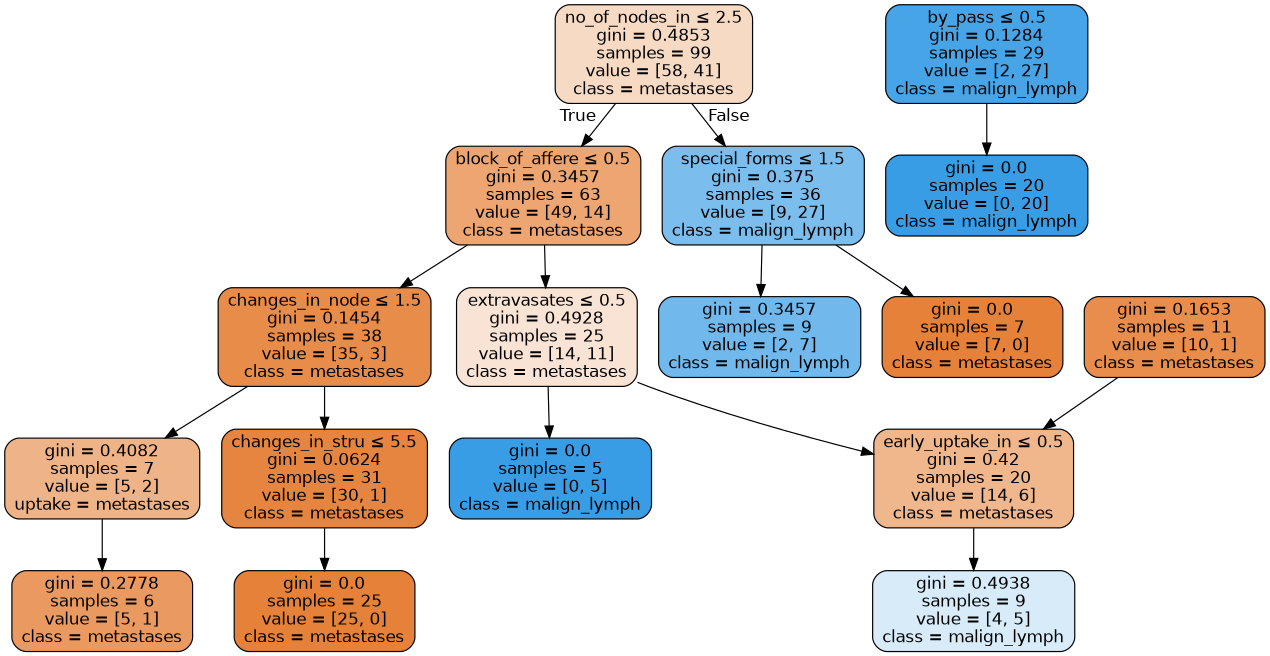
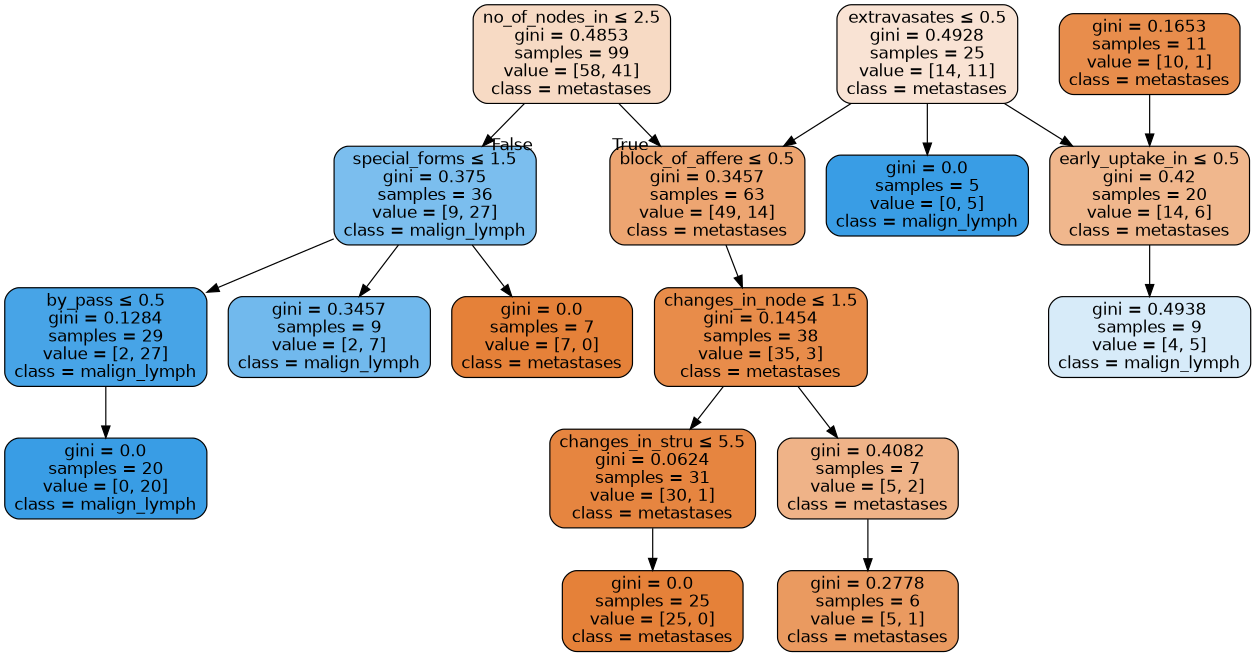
edge "block_of_affere ≤ 0.5" -> "extravasates ≤ 0.5": reversed
edge "special_forms ≤ 1.5" -> "by_pass ≤ 0.5": added
node "gini = 0.4082": text "uptake = metastases" -> "class = metastases"
